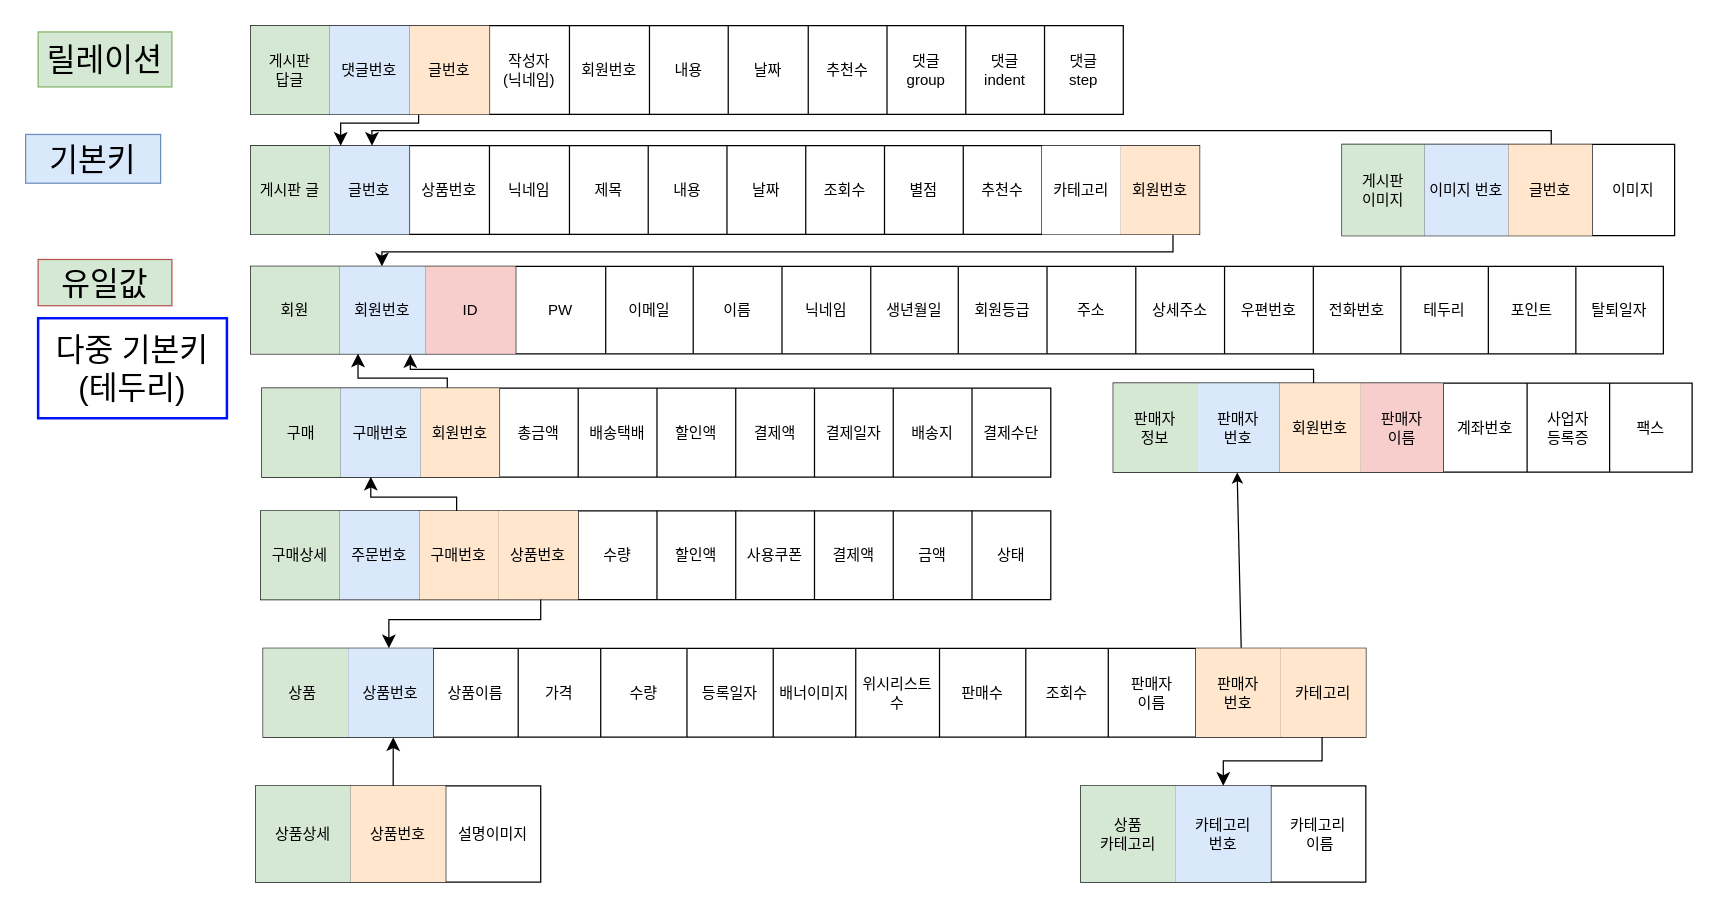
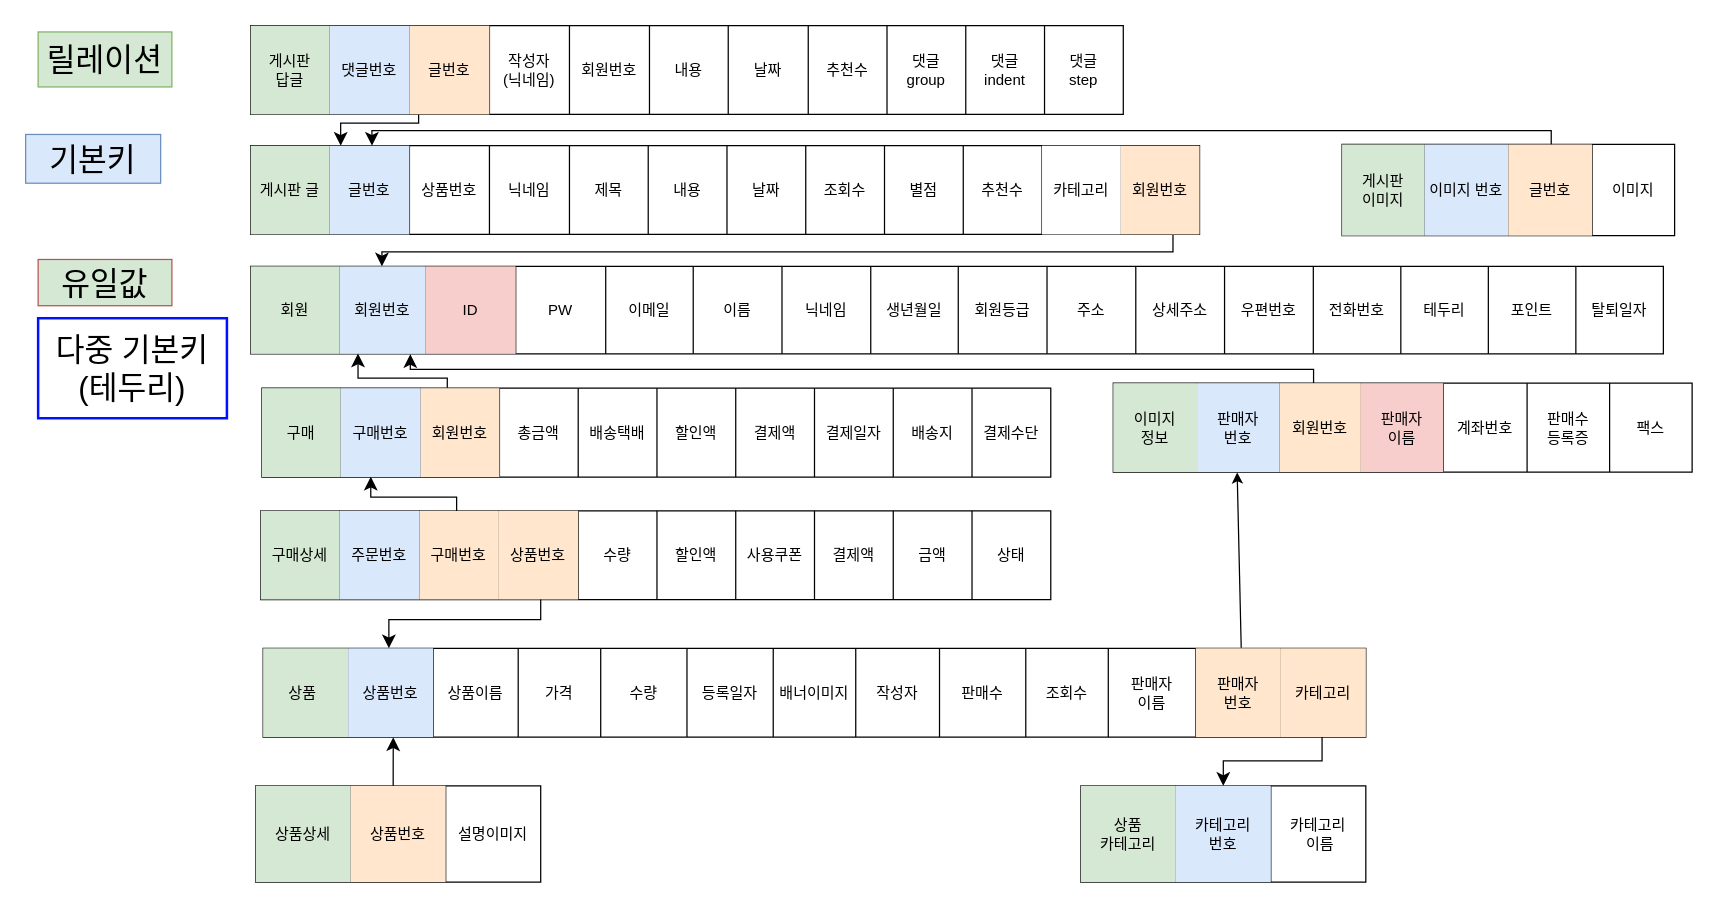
node "판매자 정보": label "판매자 정보" -> "이미지 정보"
node "사업자 등록증": label "사업자 등록증" -> "판매수 등록증"
node "위시리스트수": label "위시리스트수" -> "작성자"
